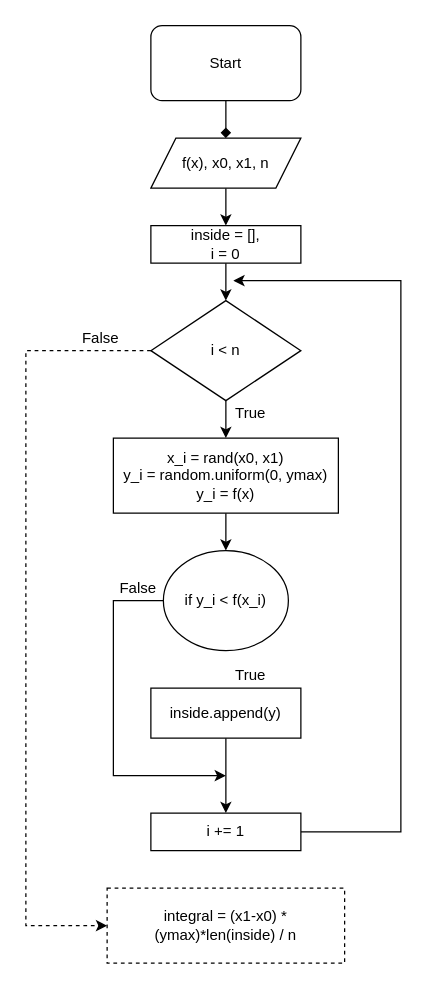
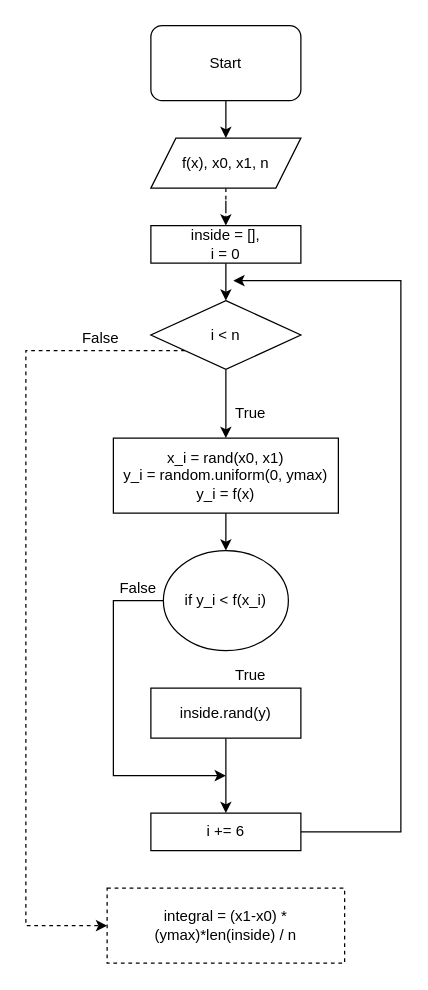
edge "Start" -> "f(x), x0, x1, n": arrowhead diamond -> classic
edge "f(x), x0, x1, n" -> "inside = [], i = 0": style solid -> dashed
node "i < n": size 150x100 -> 150x69
node "inside.append(y)": label "inside.append(y)" -> "inside.rand(y)"
node "i += 1": label "i += 1" -> "i += 6"
